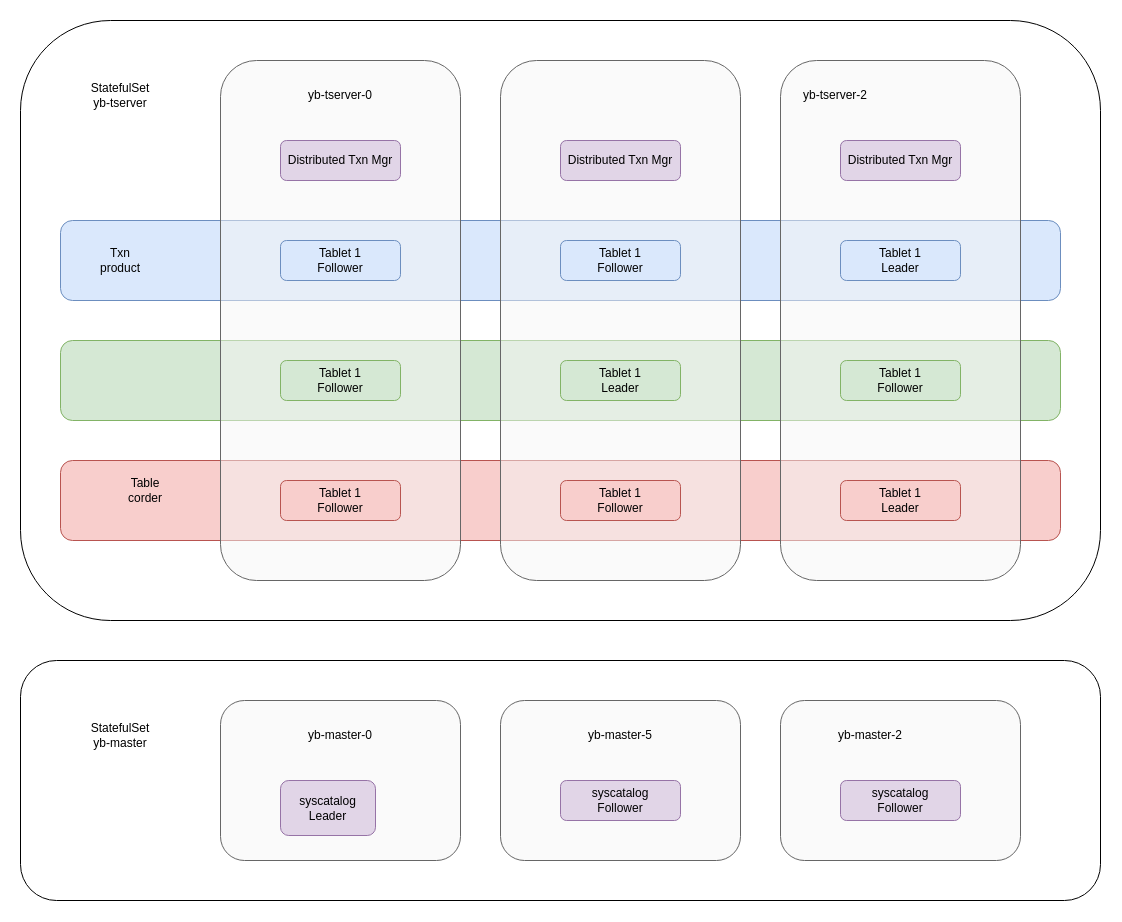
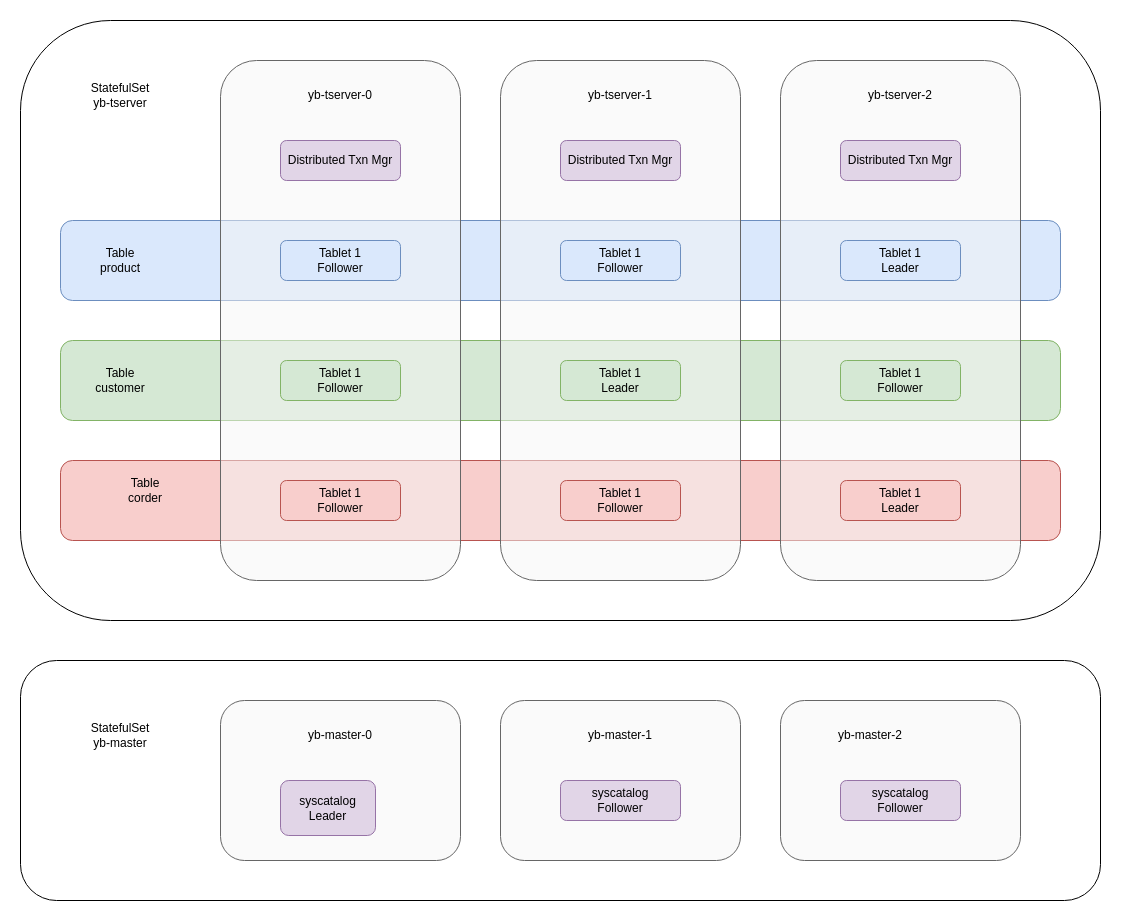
node "yb-tserver-1": added
node "yb-tserver-2": moved (836, 96) -> (901, 96)
node "Txn product": label "Txn product" -> "Table product"
node "Table customer": added
node "yb-master-5": label "yb-master-5" -> "yb-master-1"
